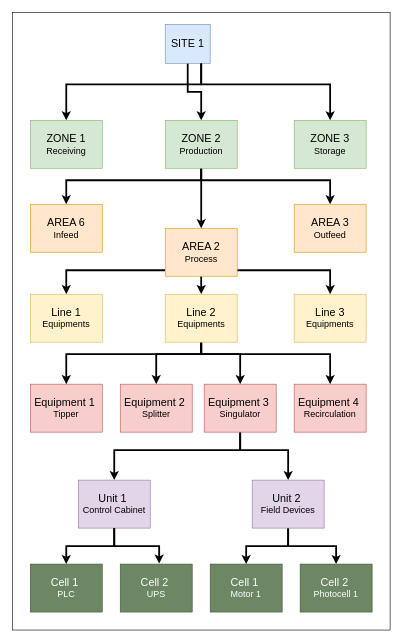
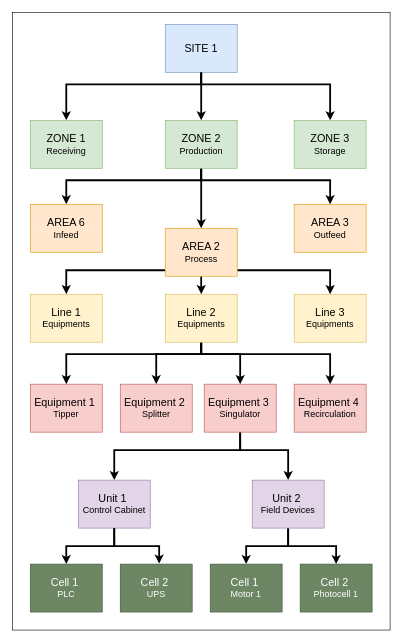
node "SITE 1": size 45x39 -> 72x48
